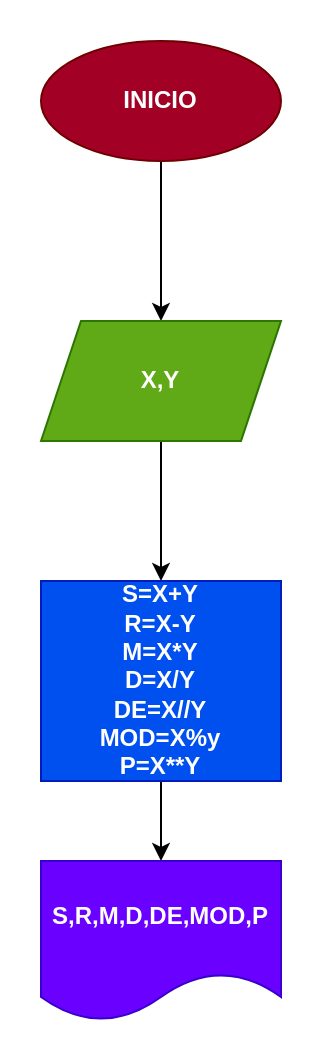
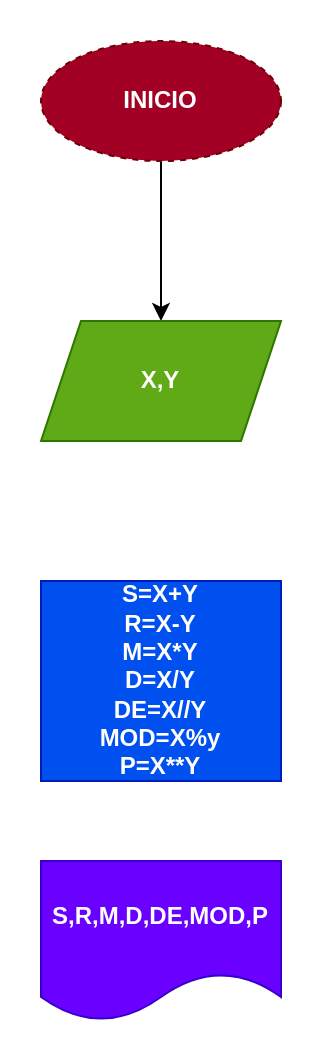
node "INICIO": style solid -> dashed
edge "X,Y" -> "S=X+Y R=X-Y M=X*Y D=X/Y DE=X//Y MOD=X%y P=X**Y": removed
edge "S=X+Y R=X-Y M=X*Y D=X/Y DE=X//Y MOD=X%y P=X**Y" -> "S,R,M,D,DE,MOD,P": removed
